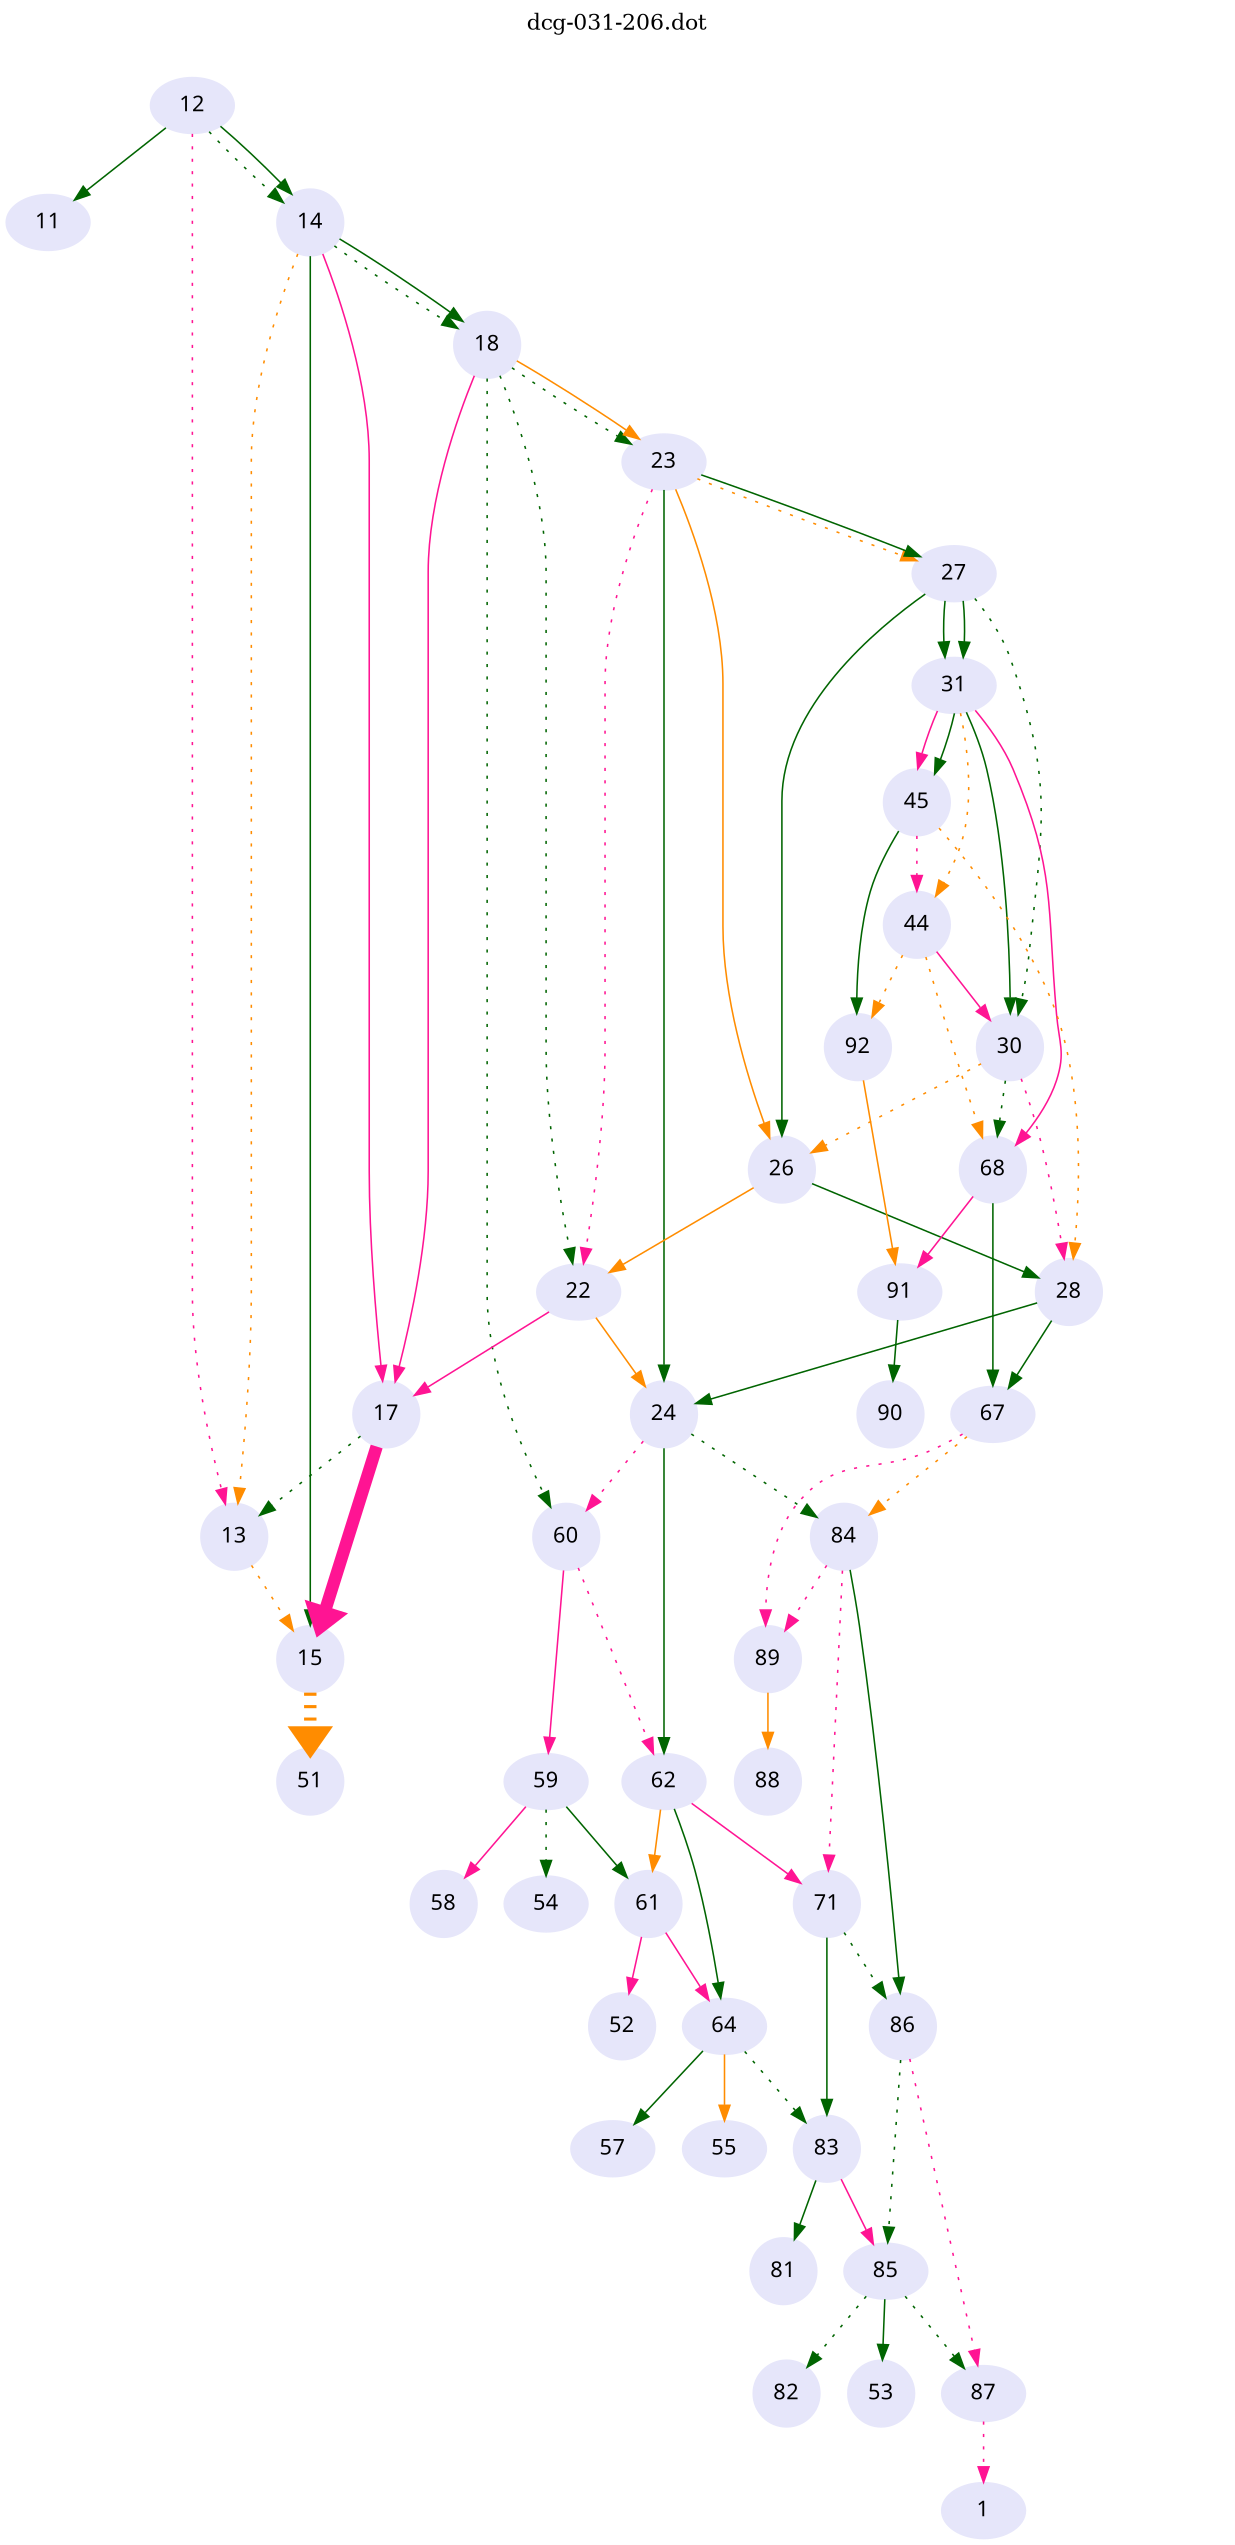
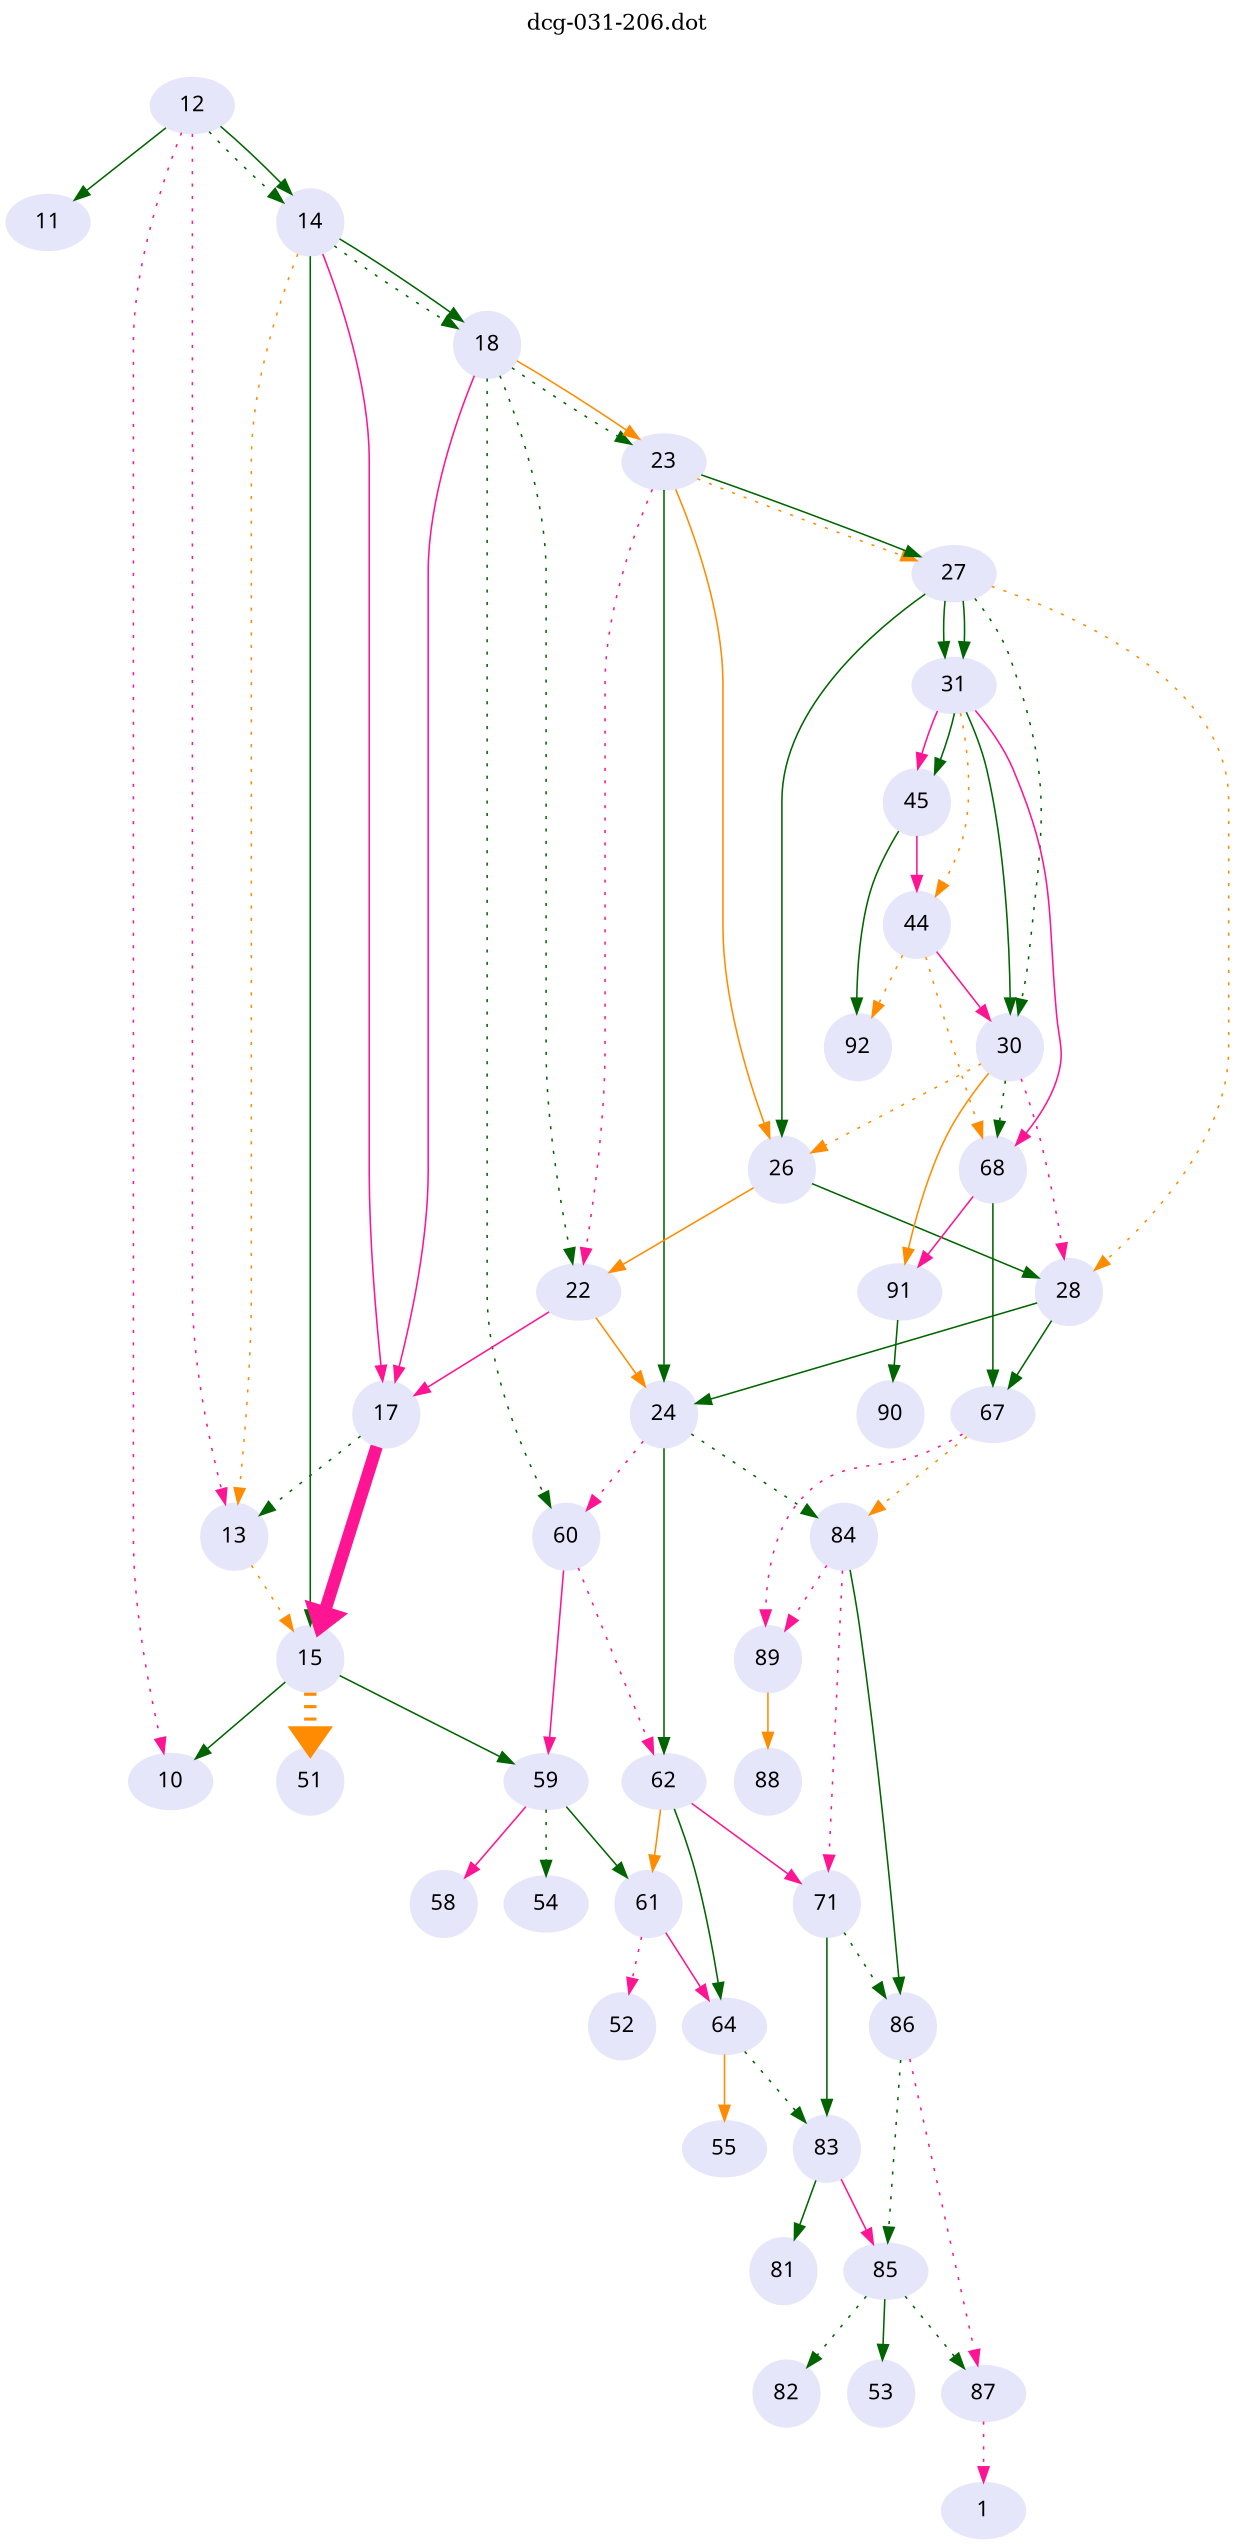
edge "45" -> "44": style dotted -> solid
edge "45" -> "28": now "27" -> "28"
edge "92" -> "91": now "30" -> "91"
edge "15" -> "59": added
node "10": added
edge "61" -> "52": style solid -> dotted
node "57": removed
